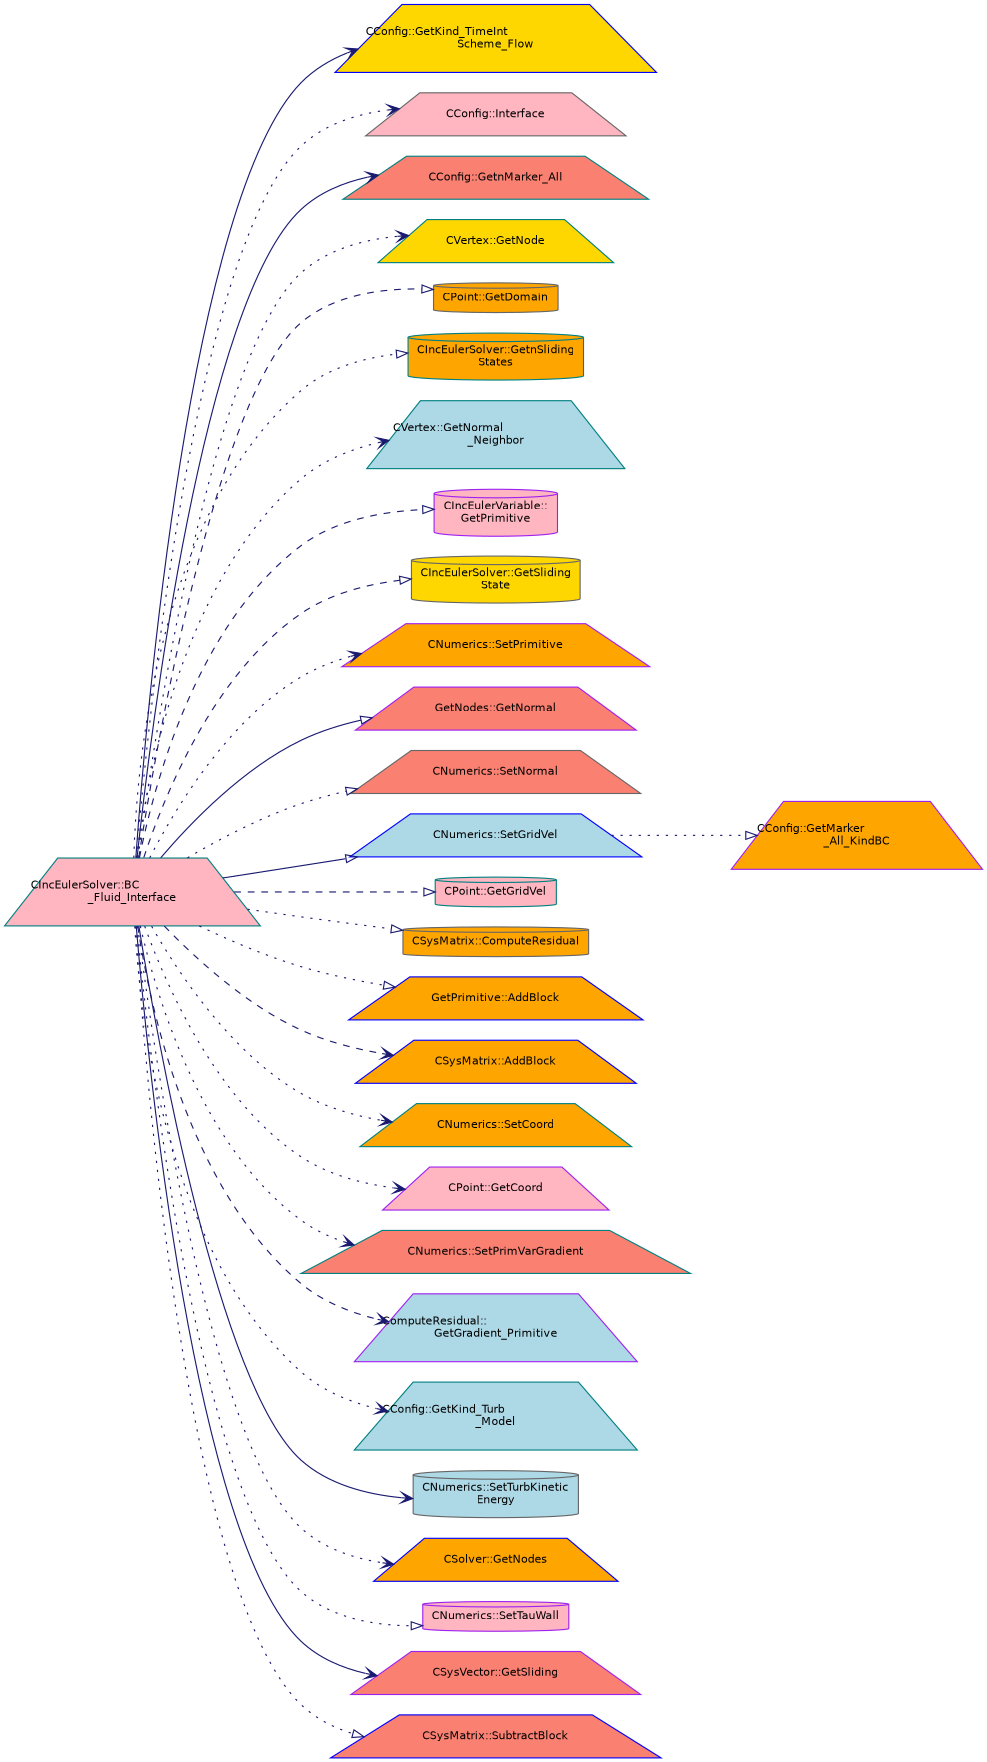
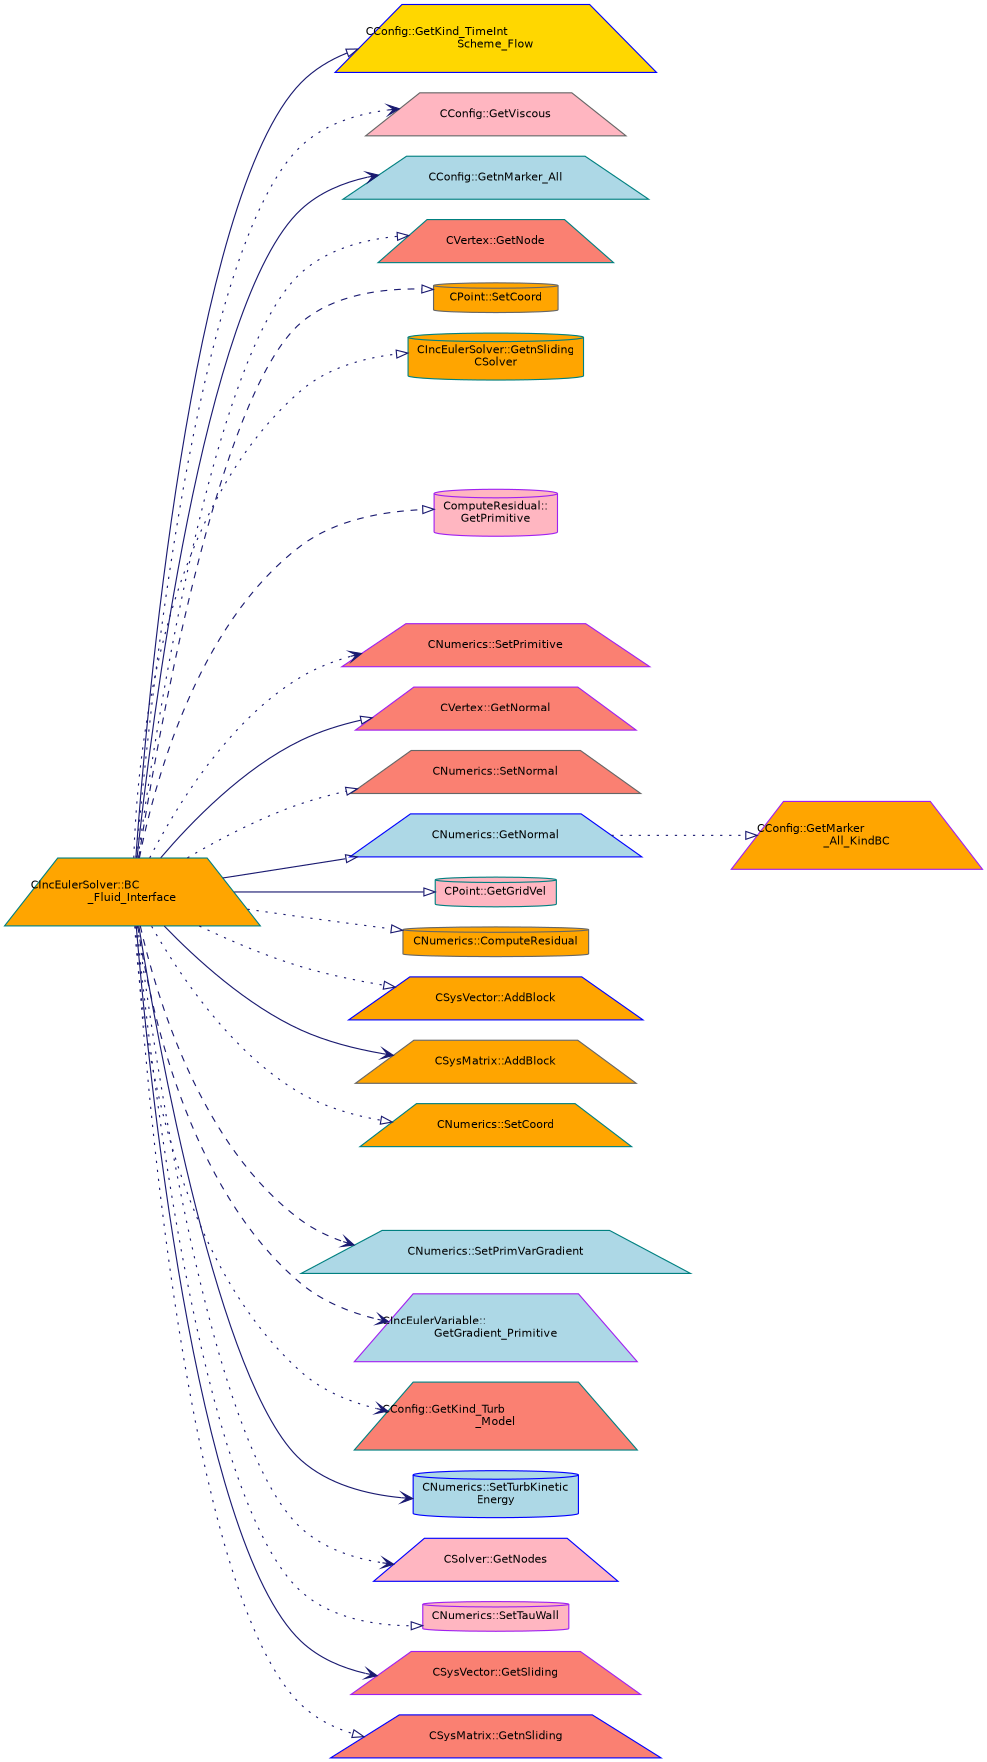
node "CConfig::Interface": label "CConfig::Interface" -> "CConfig::GetViscous"
node "CConfig::GetnMarker_All": fillcolor salmon -> lightblue
node "CVertex::GetNode": fillcolor gold -> salmon
node "CPoint::GetDomain": label "CPoint::GetDomain" -> "CPoint::SetCoord"
node "CIncEulerSolver::GetnSliding States": label "CIncEulerSolver::GetnSliding States" -> "CIncEulerSolver::GetnSliding CSolver"
edge "CIncEulerSolver::BC _Fluid_Interface" -> "CConfig::GetKind_TimeInt Scheme_Flow": arrowhead vee -> onormal
node "CVertex::GetNormal _Neighbor": removed
edge "CIncEulerSolver::BC _Fluid_Interface" -> "CVertex::GetNode": arrowhead vee -> onormal
node "CIncEulerVariable:: GetPrimitive": label "CIncEulerVariable:: GetPrimitive" -> "ComputeResidual:: GetPrimitive"
node "CIncEulerSolver::GetSliding State": removed
node "CNumerics::SetPrimitive": fillcolor orange -> salmon
node "GetNodes::GetNormal": label "GetNodes::GetNormal" -> "CVertex::GetNormal"
node "CNumerics::SetGridVel": label "CNumerics::SetGridVel" -> "CNumerics::GetNormal"
node "CIncEulerSolver::BC _Fluid_Interface": fillcolor lightpink -> orange
edge "CIncEulerSolver::BC _Fluid_Interface" -> "CPoint::GetGridVel": style dashed -> solid
node "CSysMatrix::ComputeResidual": label "CSysMatrix::ComputeResidual" -> "CNumerics::ComputeResidual"
node "GetPrimitive::AddBlock": label "GetPrimitive::AddBlock" -> "CSysVector::AddBlock"
edge "CIncEulerSolver::BC _Fluid_Interface" -> "CSysMatrix::AddBlock": style dashed -> solid
edge "CIncEulerSolver::BC _Fluid_Interface" -> "CNumerics::SetCoord": arrowhead vee -> onormal
node "CSysMatrix::AddBlock": color blue -> gray40
edge "CIncEulerSolver::BC _Fluid_Interface" -> "CNumerics::SetPrimVarGradient": style dotted -> dashed
node "CPoint::GetCoord": removed
node "CNumerics::SetPrimVarGradient": fillcolor salmon -> lightblue
node "ComputeResidual:: GetGradient_Primitive": label "ComputeResidual:: GetGradient_Primitive" -> "CIncEulerVariable:: GetGradient_Primitive"
node "CConfig::GetKind_Turb _Model": fillcolor lightblue -> salmon
node "CNumerics::SetTurbKinetic Energy": color gray40 -> blue
node "CSolver::GetNodes": fillcolor orange -> lightpink
node "CSysMatrix::SubtractBlock": label "CSysMatrix::SubtractBlock" -> "CSysMatrix::GetnSliding"
